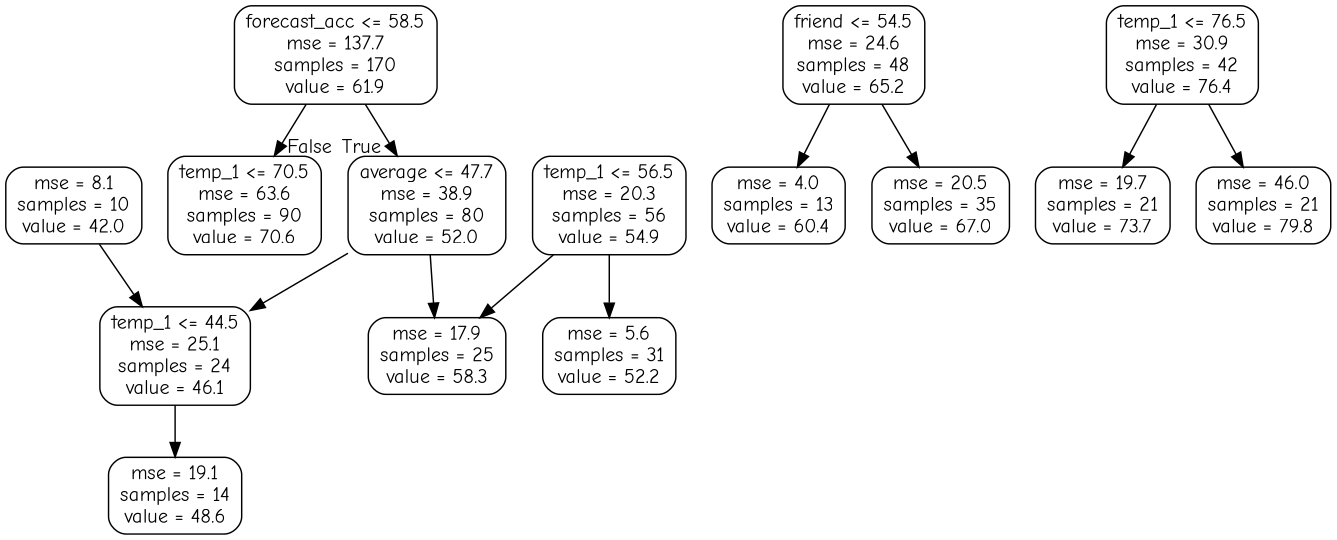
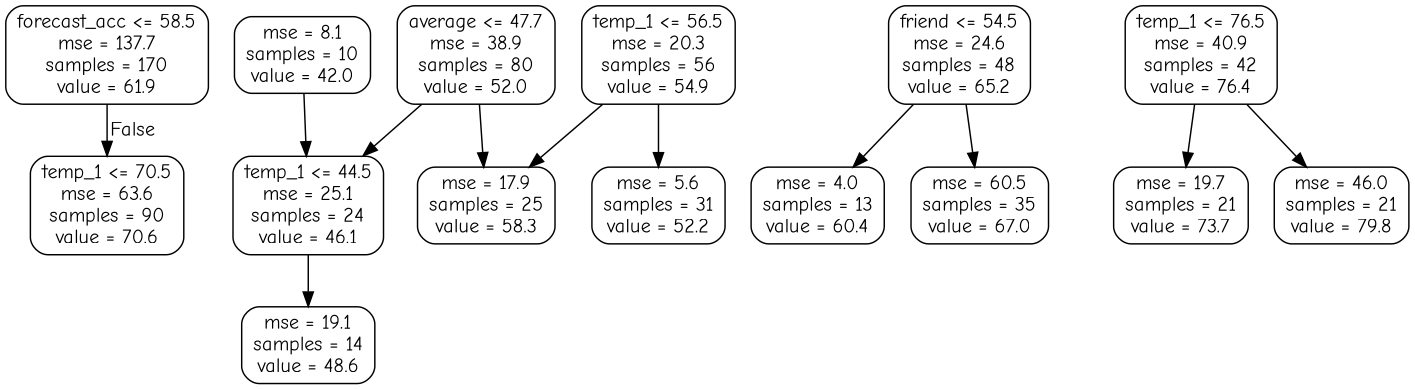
node "temp_1 <= 76.5 mse = 30.9 samples = 42 value = 76.4": label "temp_1 <= 76.5 mse = 30.9 samples = 42 value = 76.4" -> "temp_1 <= 76.5 mse = 40.9 samples = 42 value = 76.4"
edge "forecast_acc <= 58.5 mse = 137.7 samples = 170 value = 61.9" -> "average <= 47.7 mse = 38.9 samples = 80 value = 52.0": removed
node "mse = 20.5 samples = 35 value = 67.0": label "mse = 20.5 samples = 35 value = 67.0" -> "mse = 60.5 samples = 35 value = 67.0"
